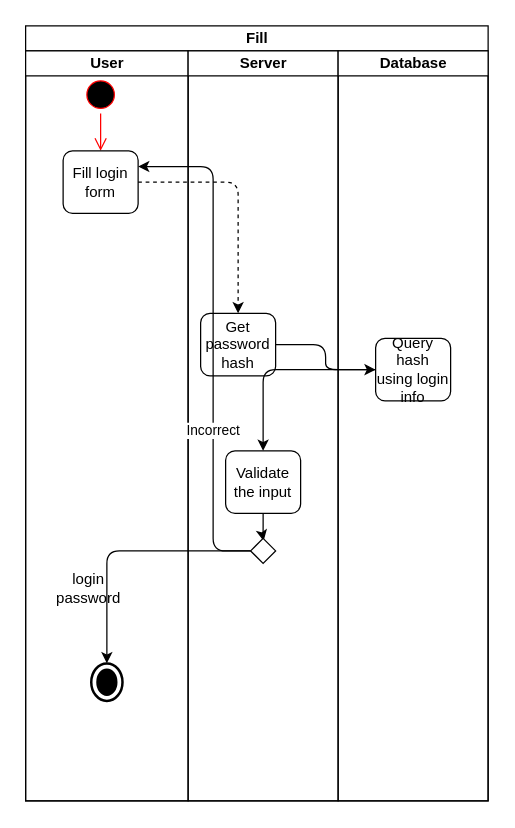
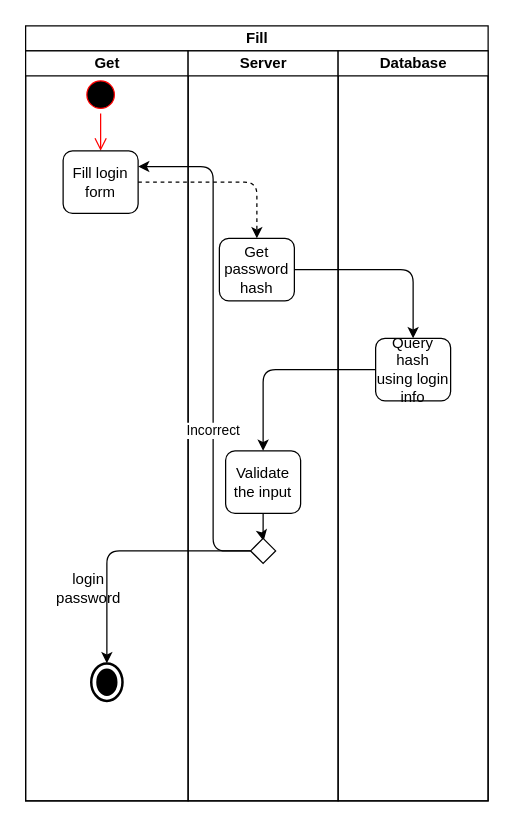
node "User": label "User" -> "Get"
node "Get password hash": moved (238, 344) -> (257, 269)
